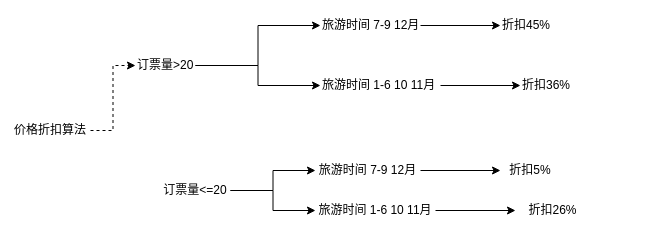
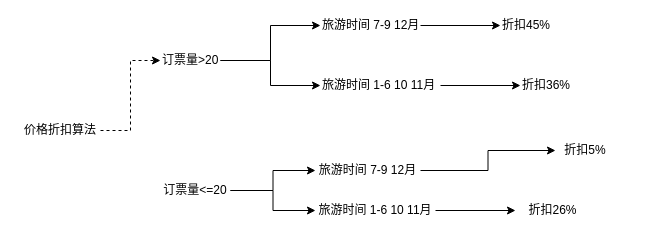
node "订票量>20": moved (166, 66) -> (191, 61)
node "价格折扣算法": moved (51, 131) -> (61, 131)
node "折扣5%": moved (531, 171) -> (586, 151)
